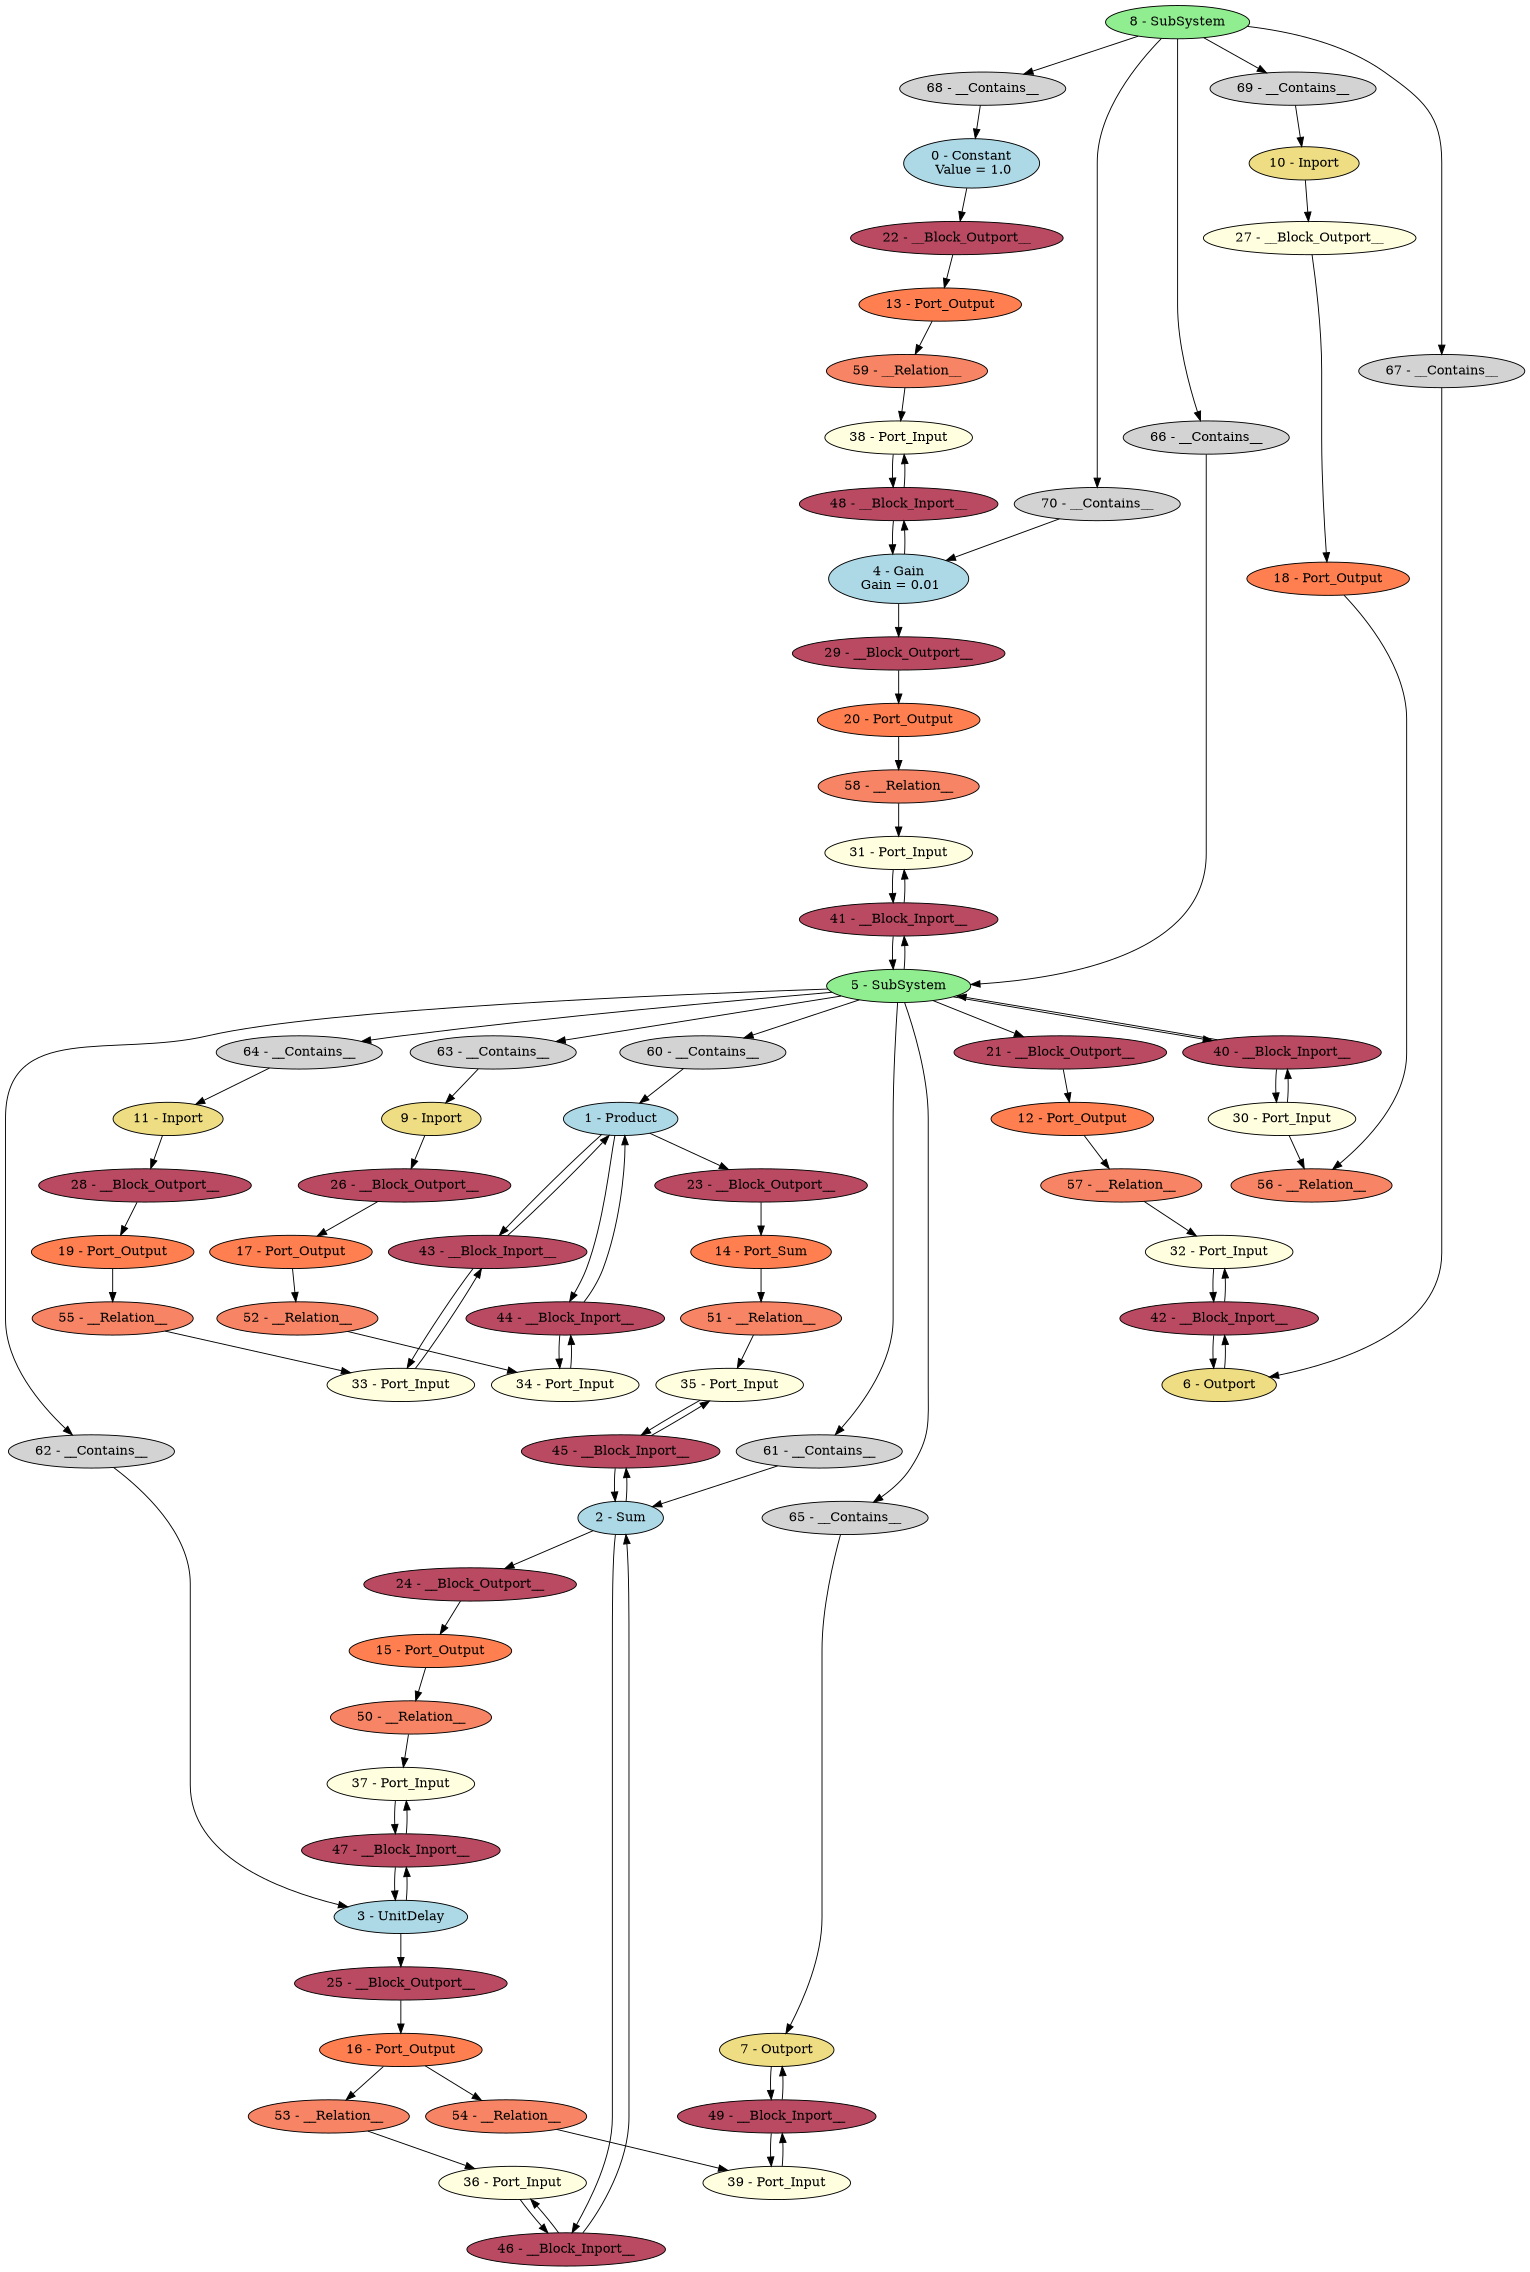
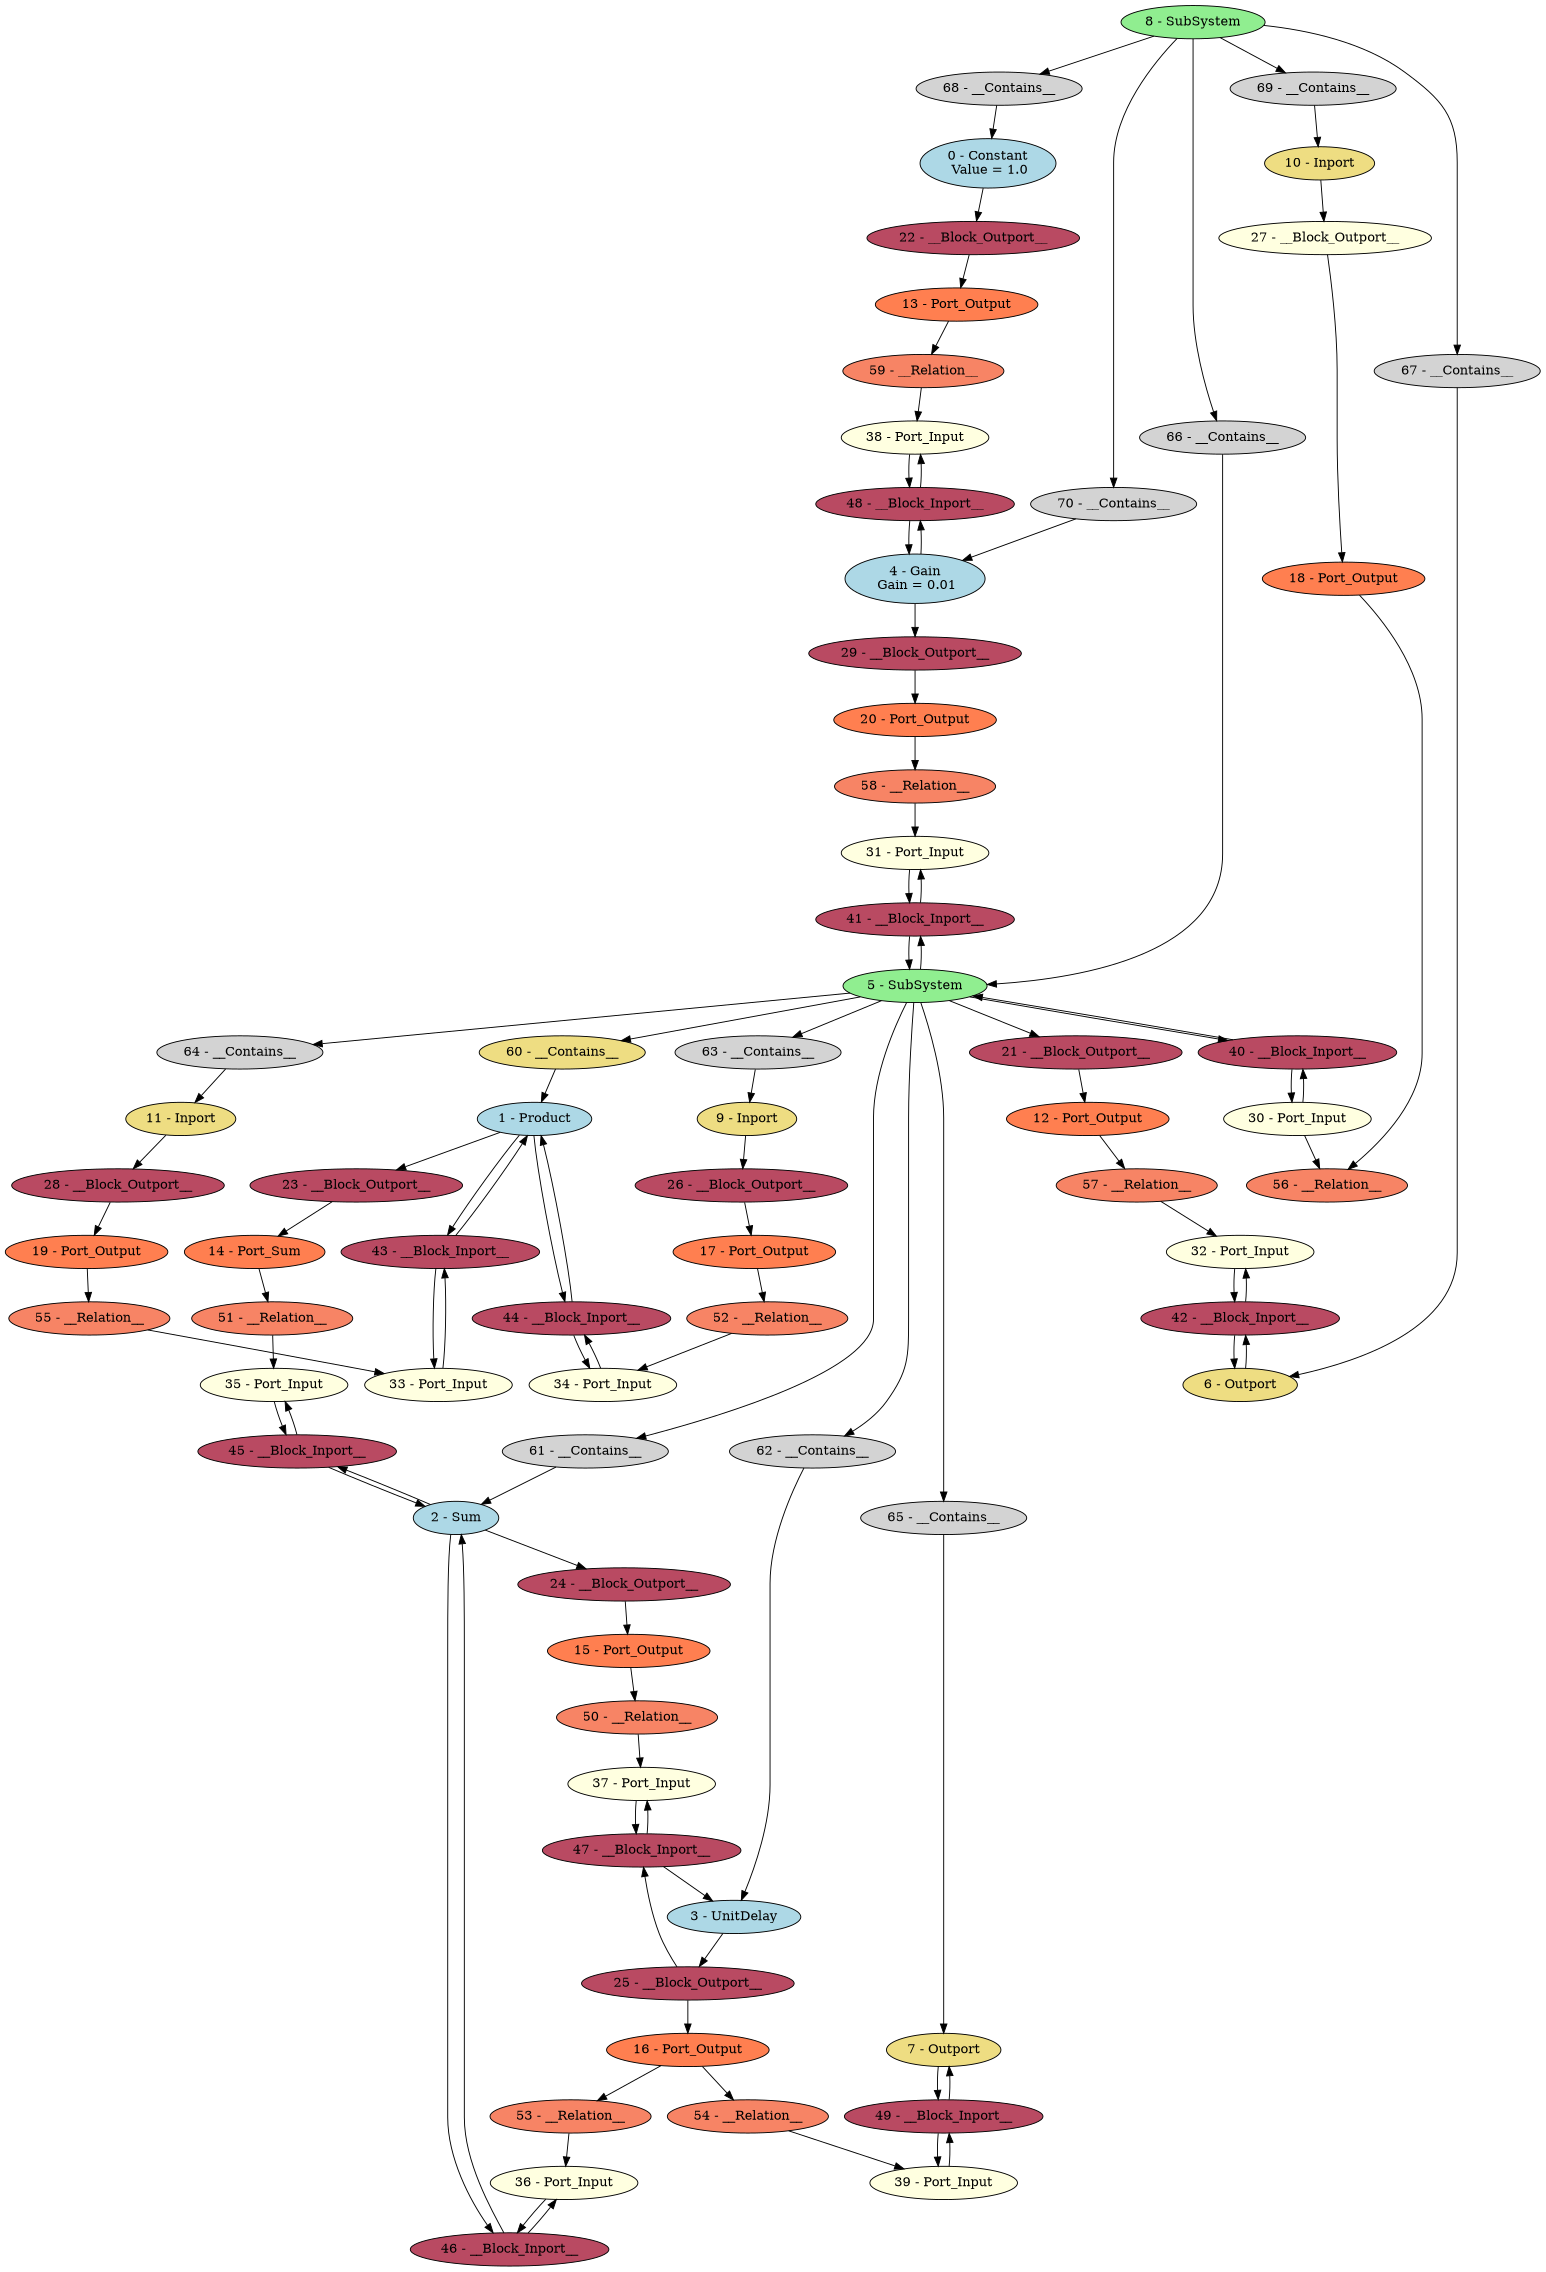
node "60 - __Contains__": fillcolor lightgray -> lightgoldenrod
edge "3 - UnitDelay" -> "47 - __Block_Inport__": now "25 - __Block_Outport__" -> "47 - __Block_Inport__"
